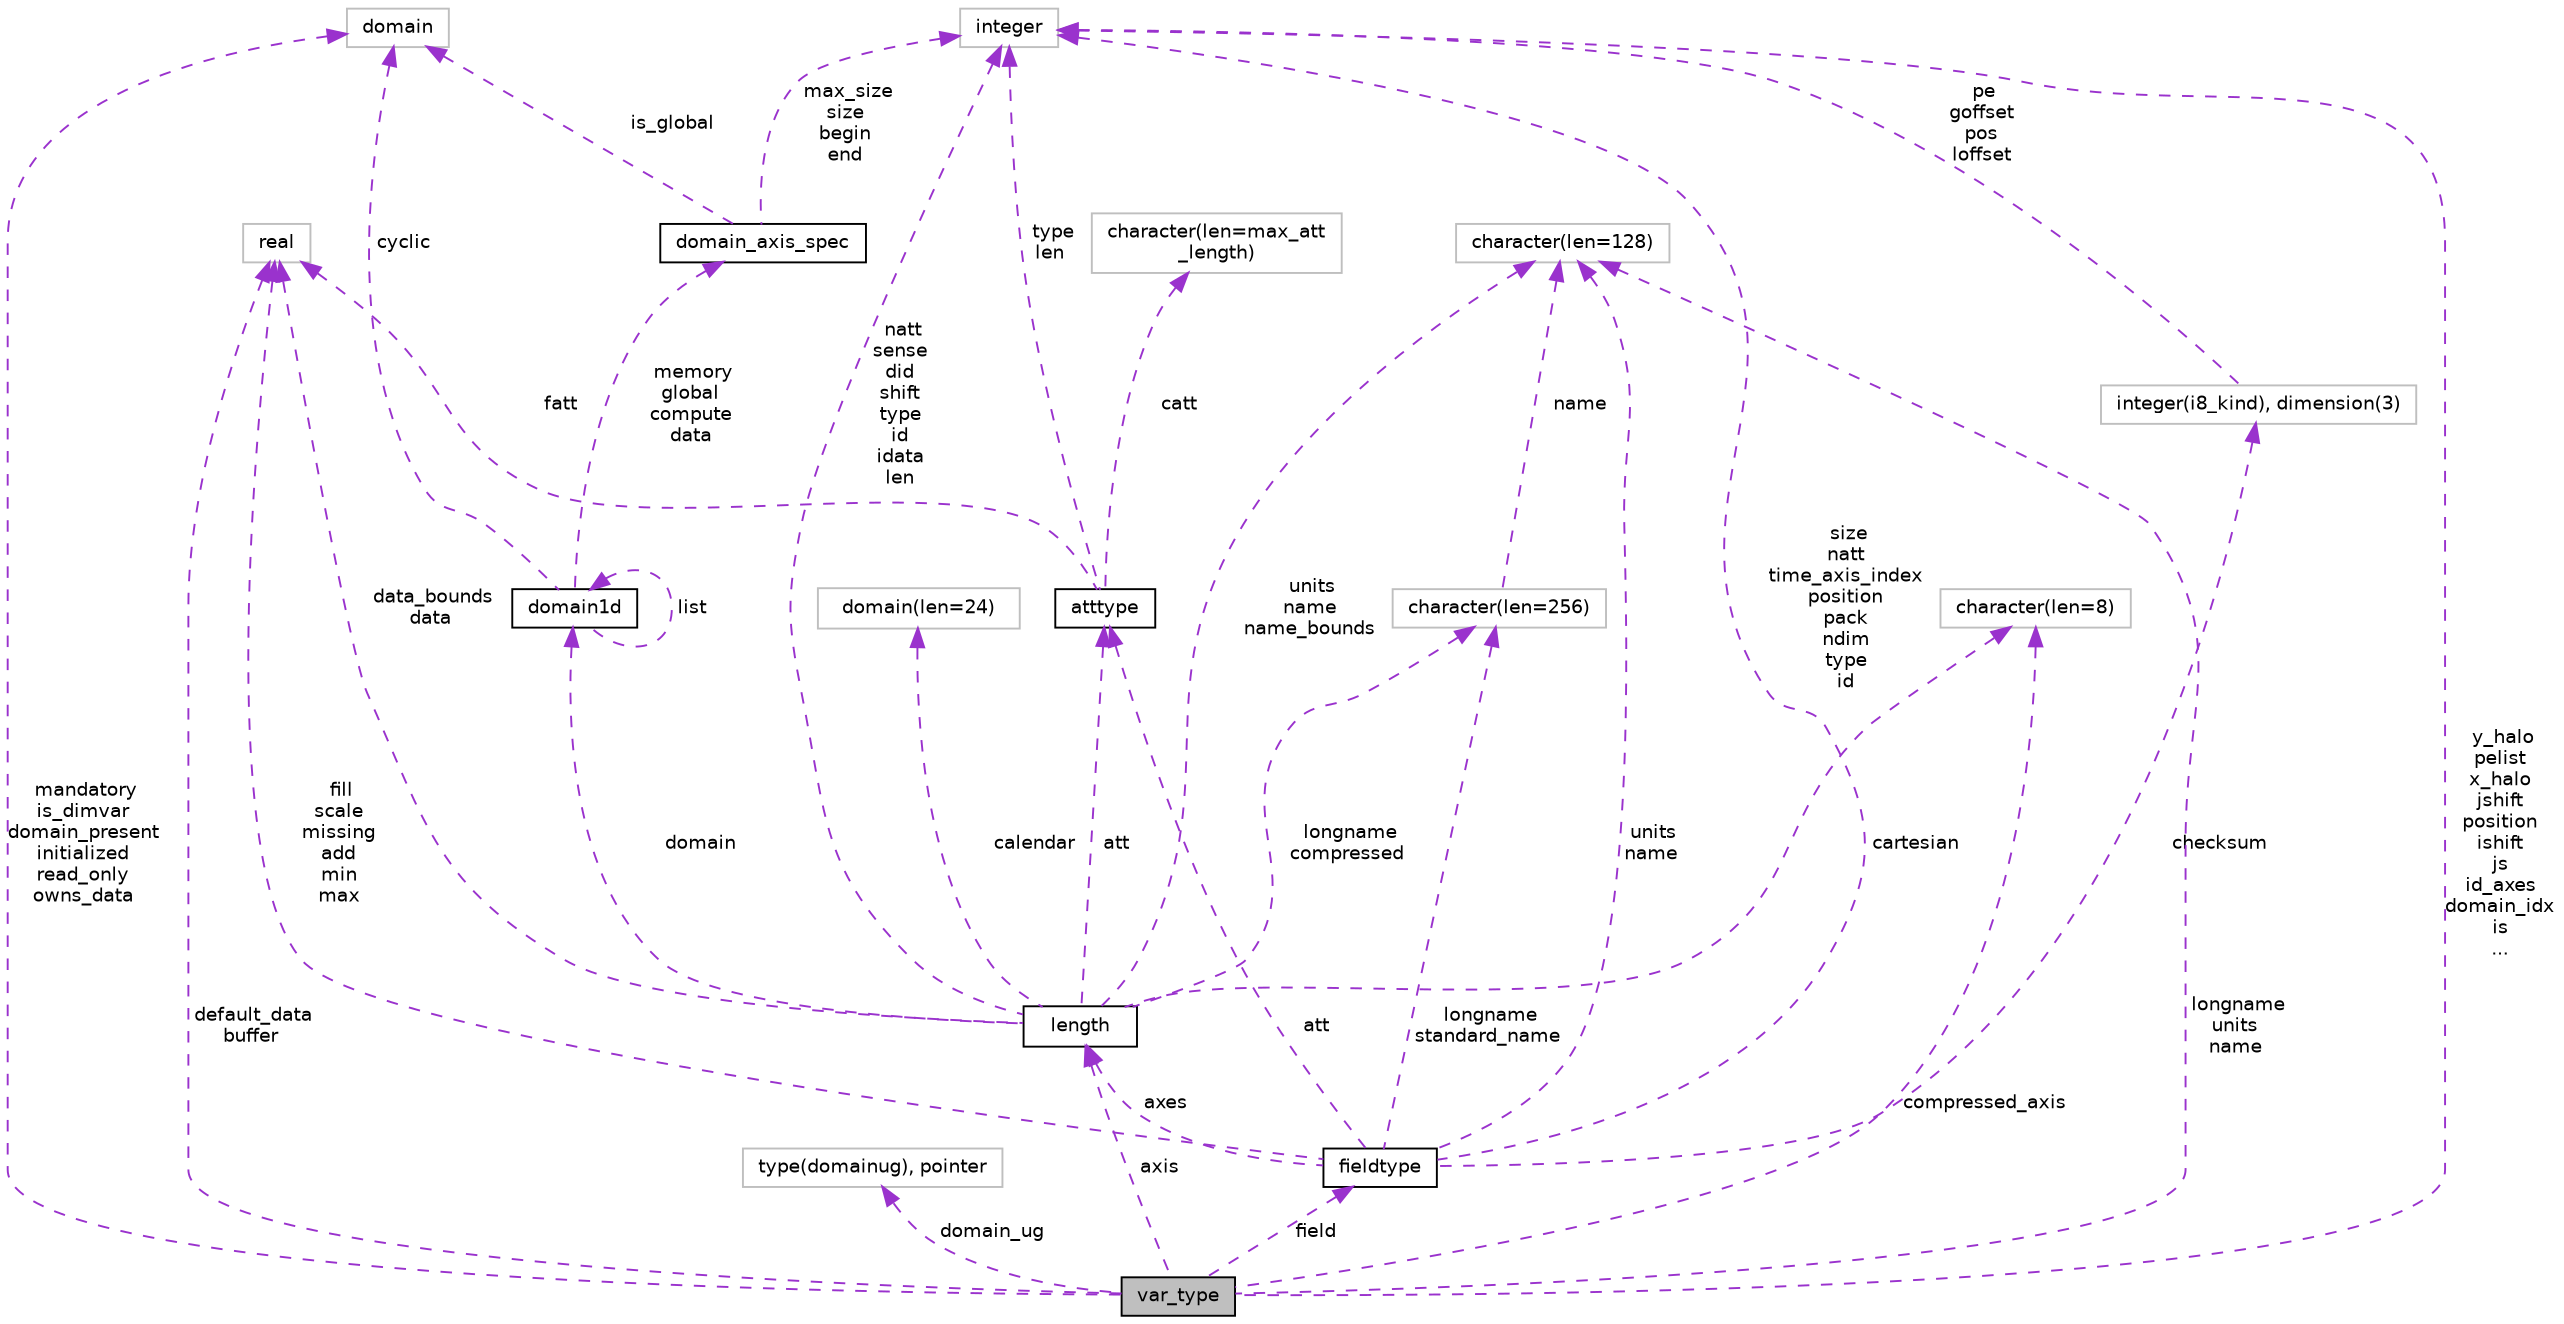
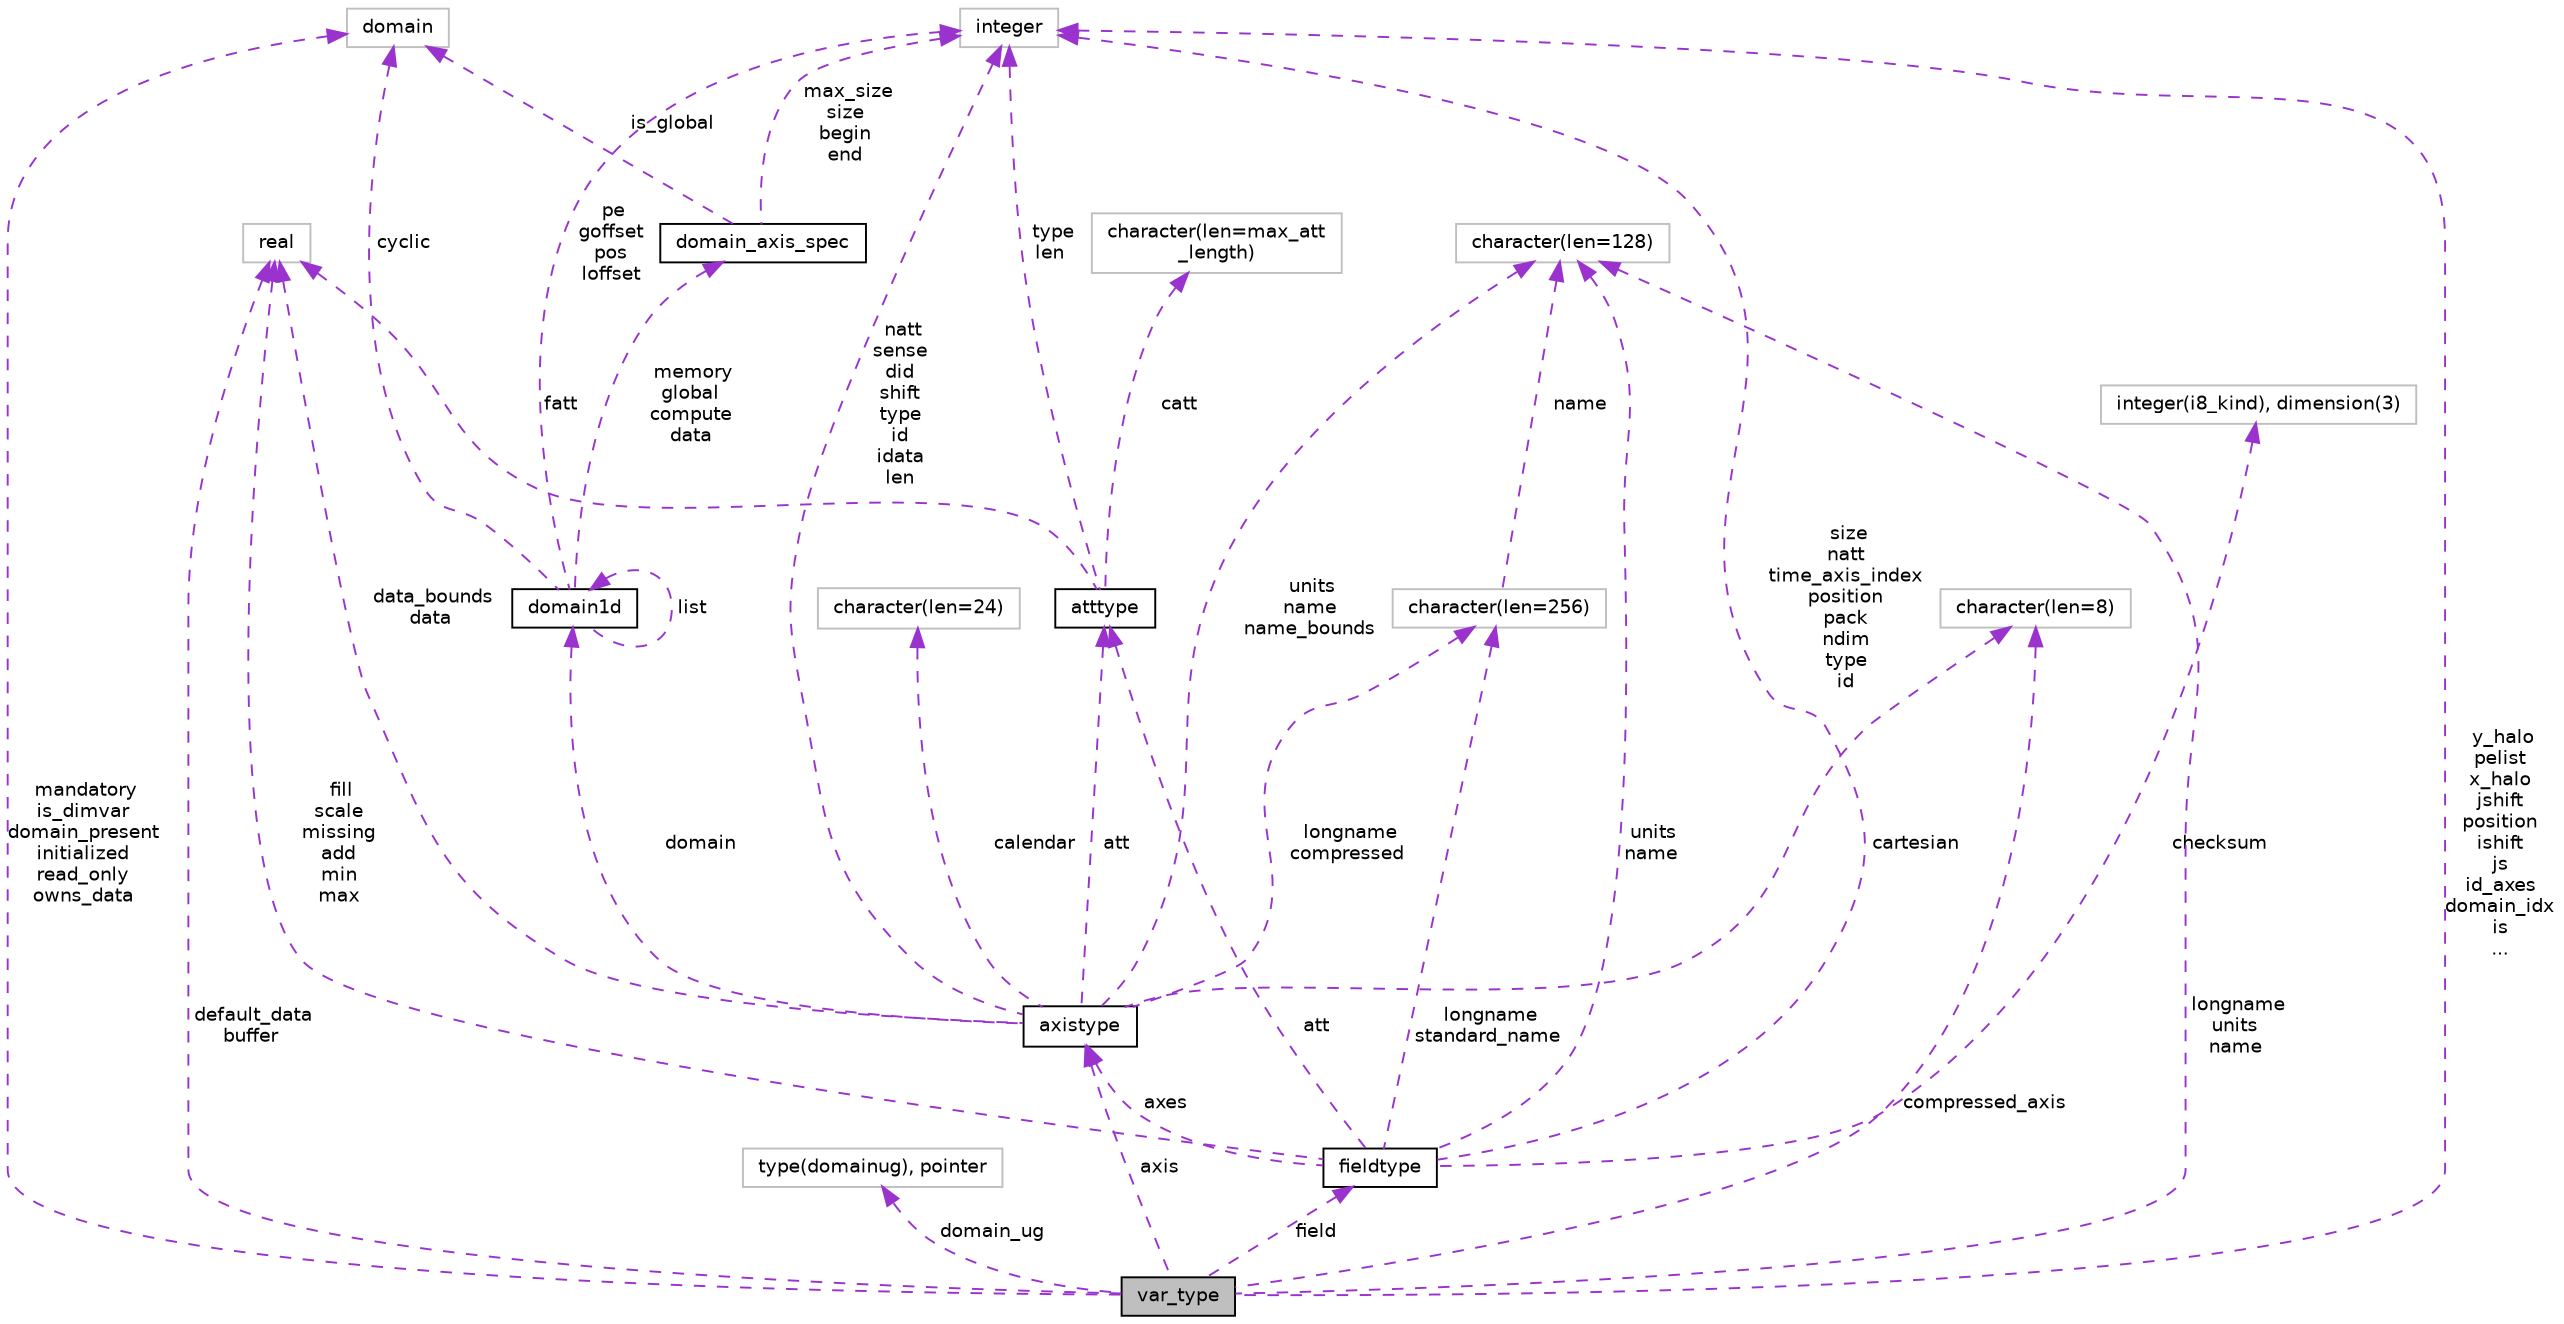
edge "integer(i8_kind), dimension(3)" -> "integer": now "domain1d" -> "integer"
node "domain(len=24)": label "domain(len=24)" -> "character(len=24)"
node "length": label "length" -> "axistype"
